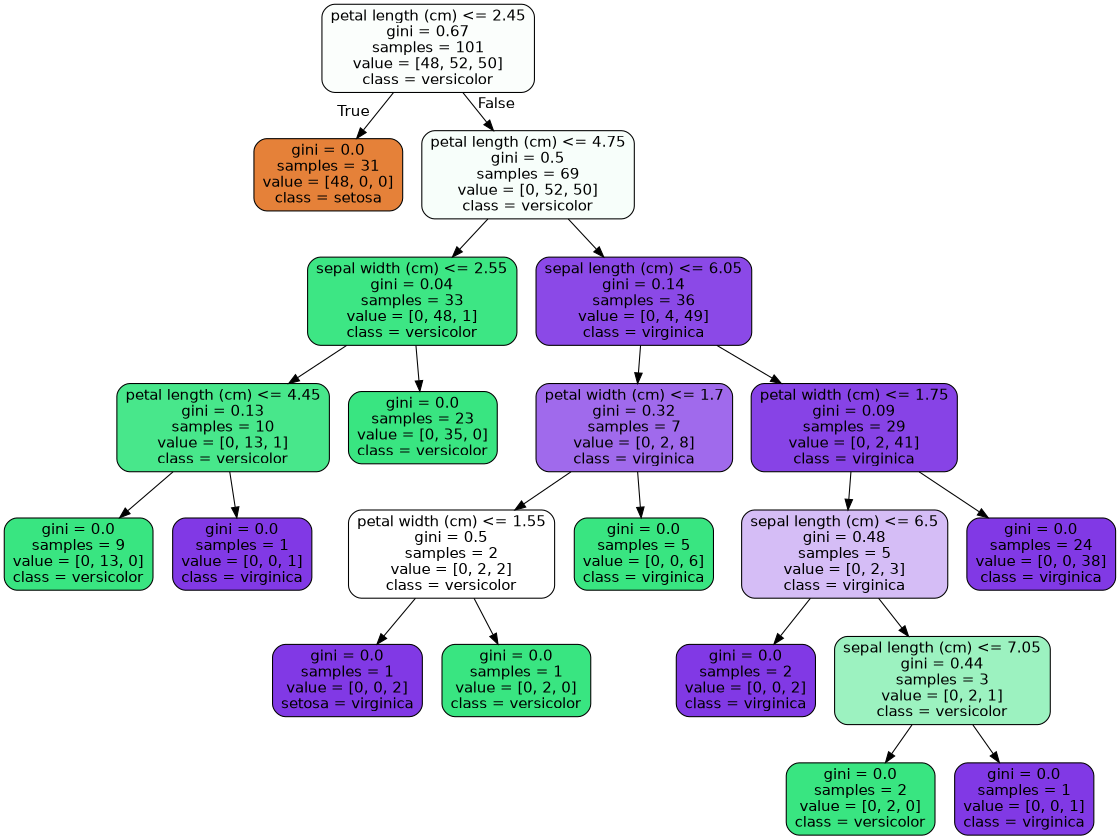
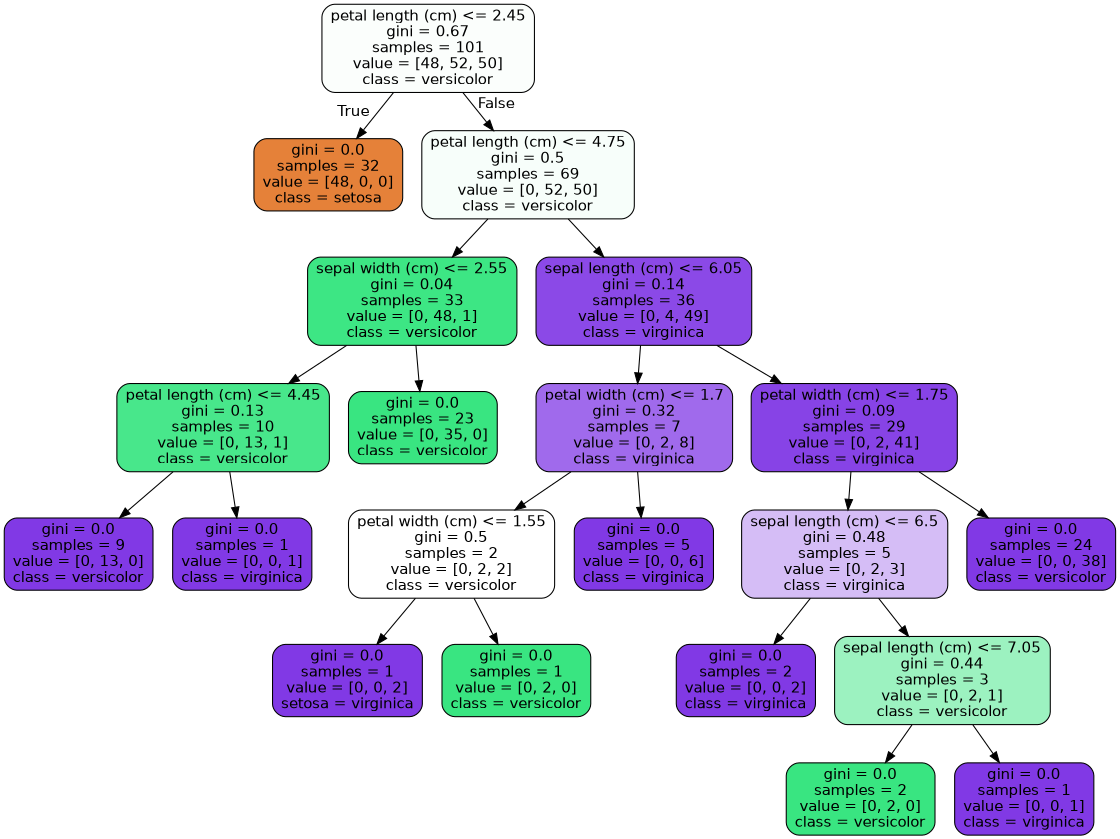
node "gini = 0.0 samples = 31 value = [48, 0, 0] class = setosa": label "gini = 0.0 samples = 31 value = [48, 0, 0] class = setosa" -> "gini = 0.0 samples = 32 value = [48, 0, 0] class = setosa"
node "gini = 0.0 samples = 9 value = [0, 13, 0] class = versicolor": fillcolor #39e581 -> #8139e5
node "gini = 0.0 samples = 5 value = [0, 0, 6] class = virginica": fillcolor #39e581 -> #8139e5
node "gini = 0.0 samples = 24 value = [0, 0, 38] class = virginica": label "gini = 0.0 samples = 24 value = [0, 0, 38] class = virginica" -> "gini = 0.0 samples = 24 value = [0, 0, 38] class = versicolor"
